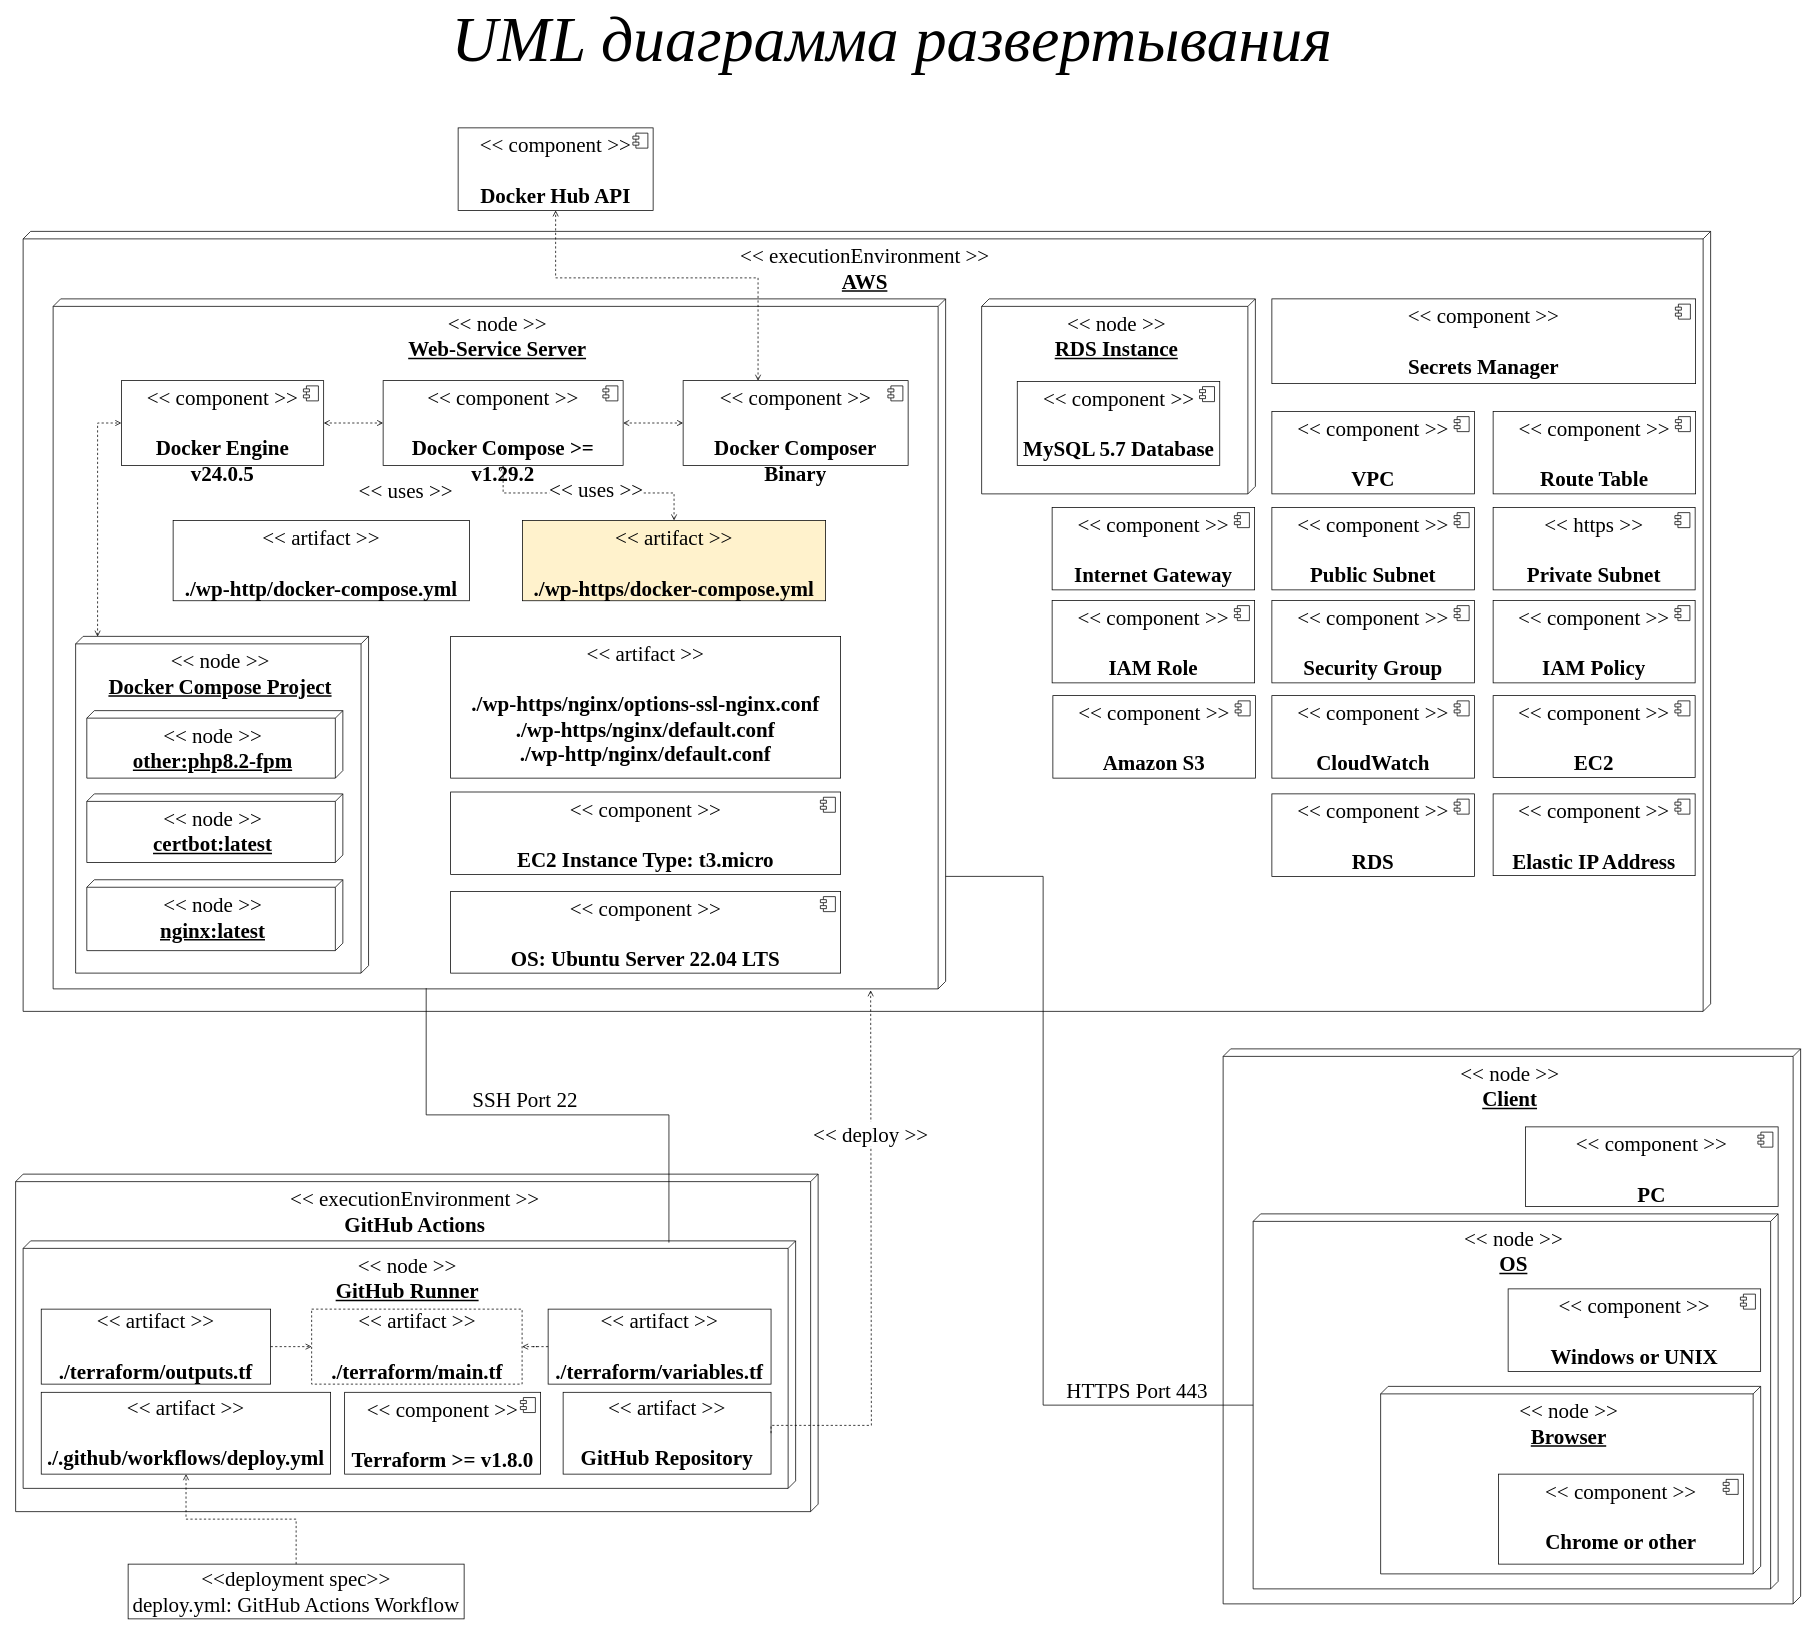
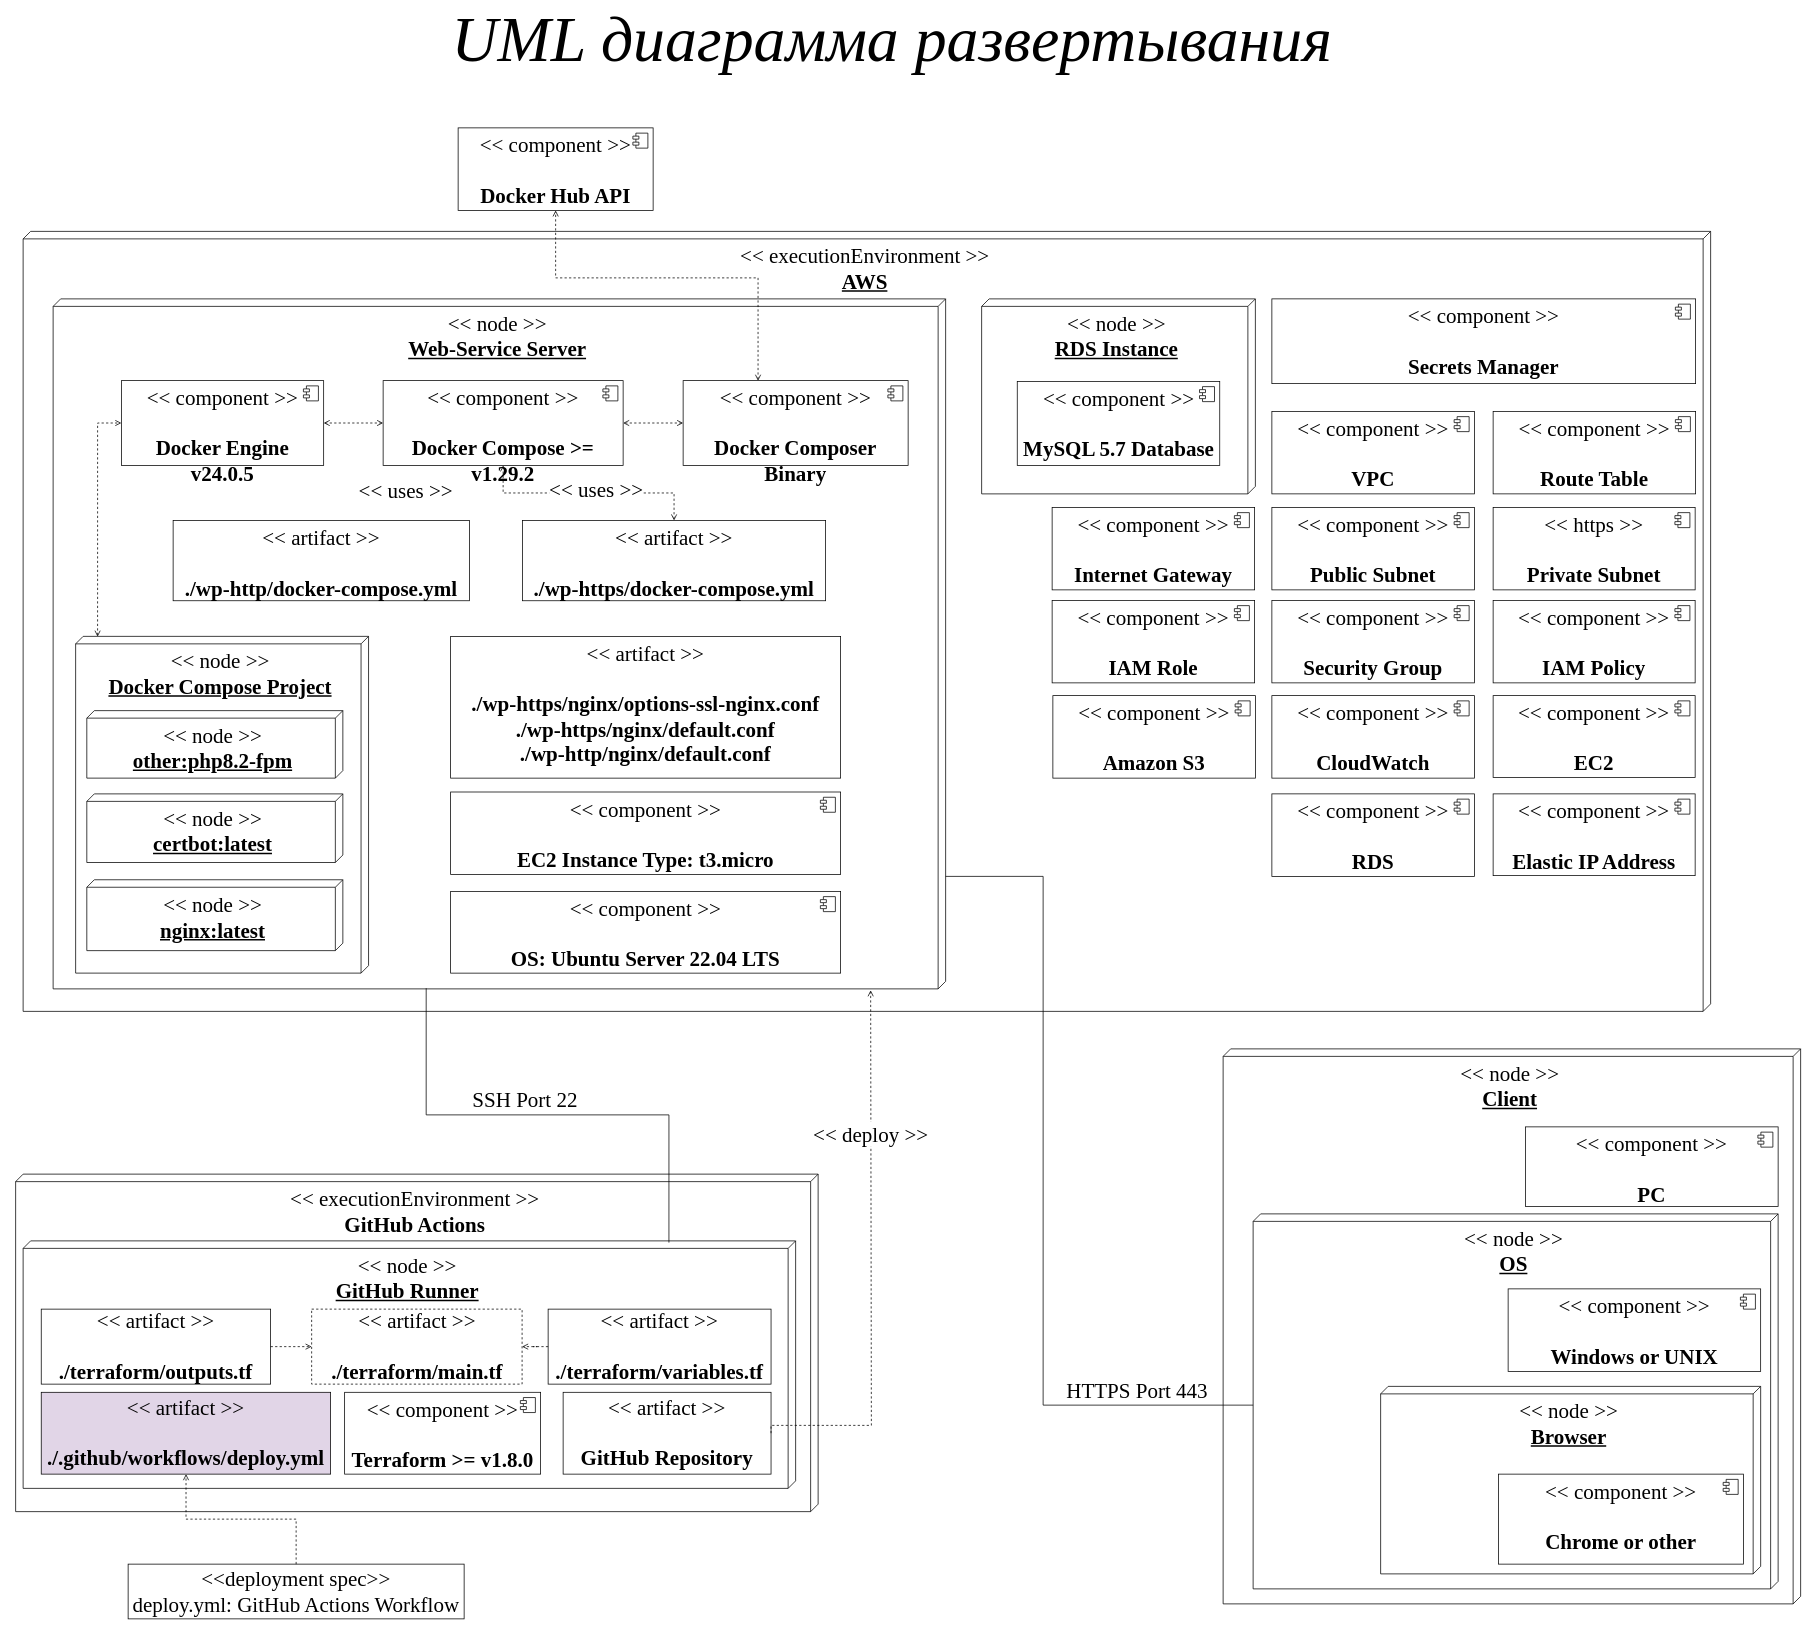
node "<< artifact >>./wp-https/docker-compose.yml": fillcolor #fff2cc -> #ffffff
node "<< artifact >>./.github/workflows/deploy.yml": fillcolor #ffffff -> #e1d5e7
